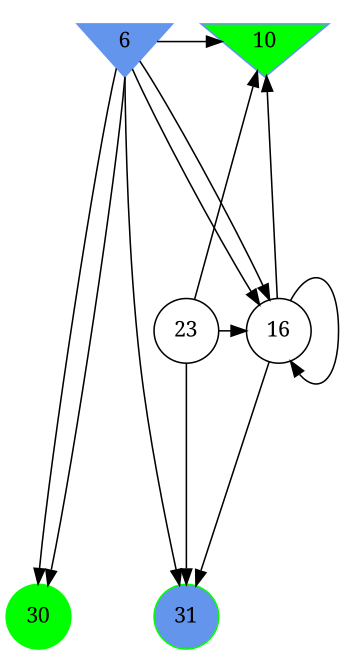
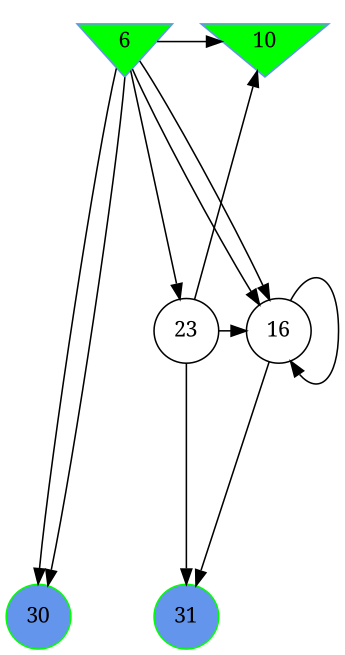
node "6": fillcolor cornflowerblue -> green
edge "16" -> "10": removed
edge "6" -> "31": now "6" -> "23"
node "30": fillcolor green -> cornflowerblue
